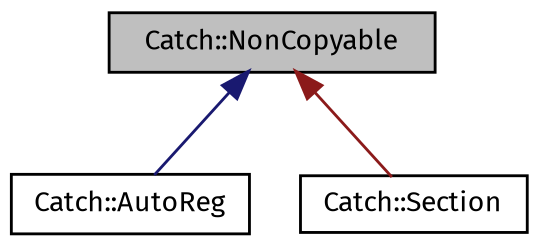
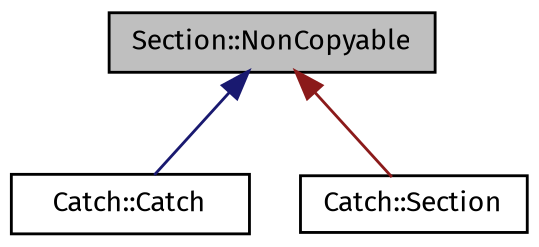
node "Catch::NonCopyable": label "Catch::NonCopyable" -> "Section::NonCopyable"
node "Catch::AutoReg": label "Catch::AutoReg" -> "Catch::Catch"
